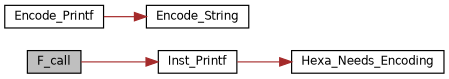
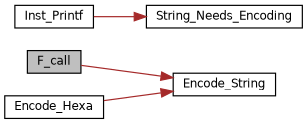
node "Encode_Printf": label "Encode_Printf" -> "Encode_Hexa"
edge "F_call" -> "Inst_Printf": now "F_call" -> "Encode_String"
node "Hexa_Needs_Encoding": label "Hexa_Needs_Encoding" -> "String_Needs_Encoding"
